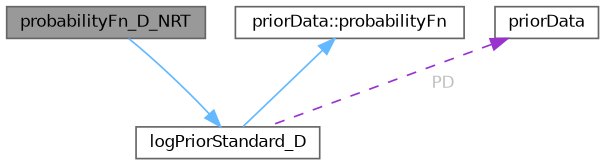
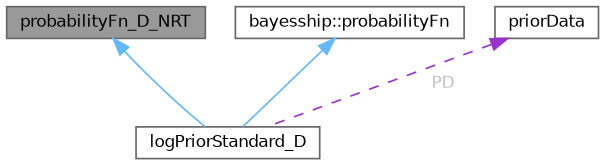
node "priorData::probabilityFn": label "priorData::probabilityFn" -> "bayesship::probabilityFn"
edge "probabilityFn_D_NRT" -> "logPriorStandard_D": reversed
